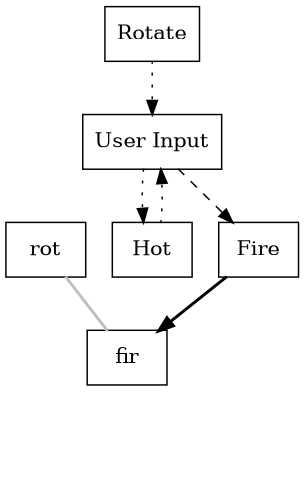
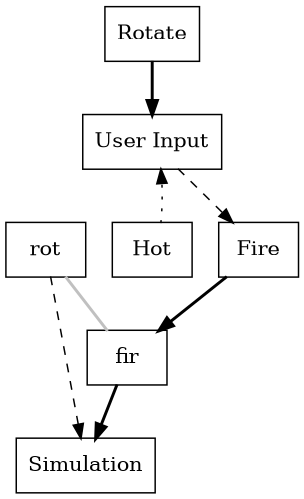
edge "Rotate" -> "User Input": style dotted -> bold
edge "User Input" -> "Hot": removed
node "Simulation": added
